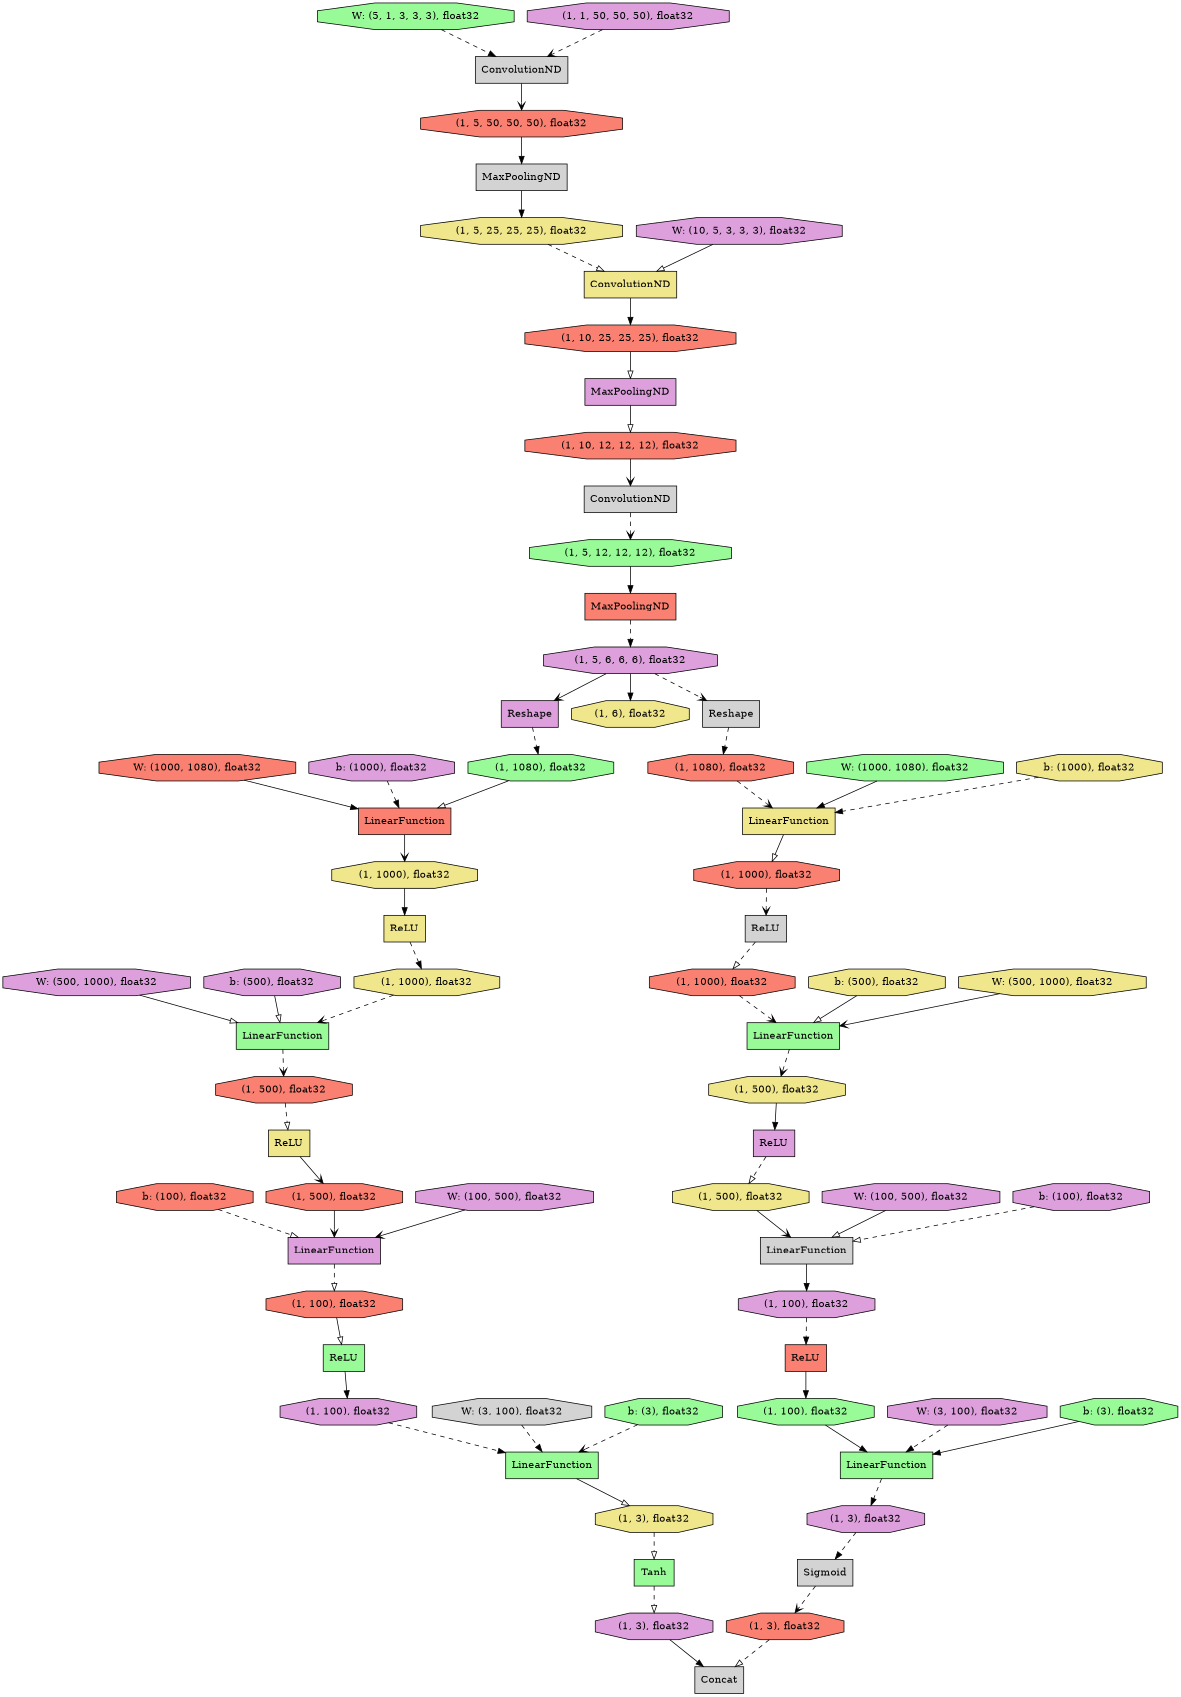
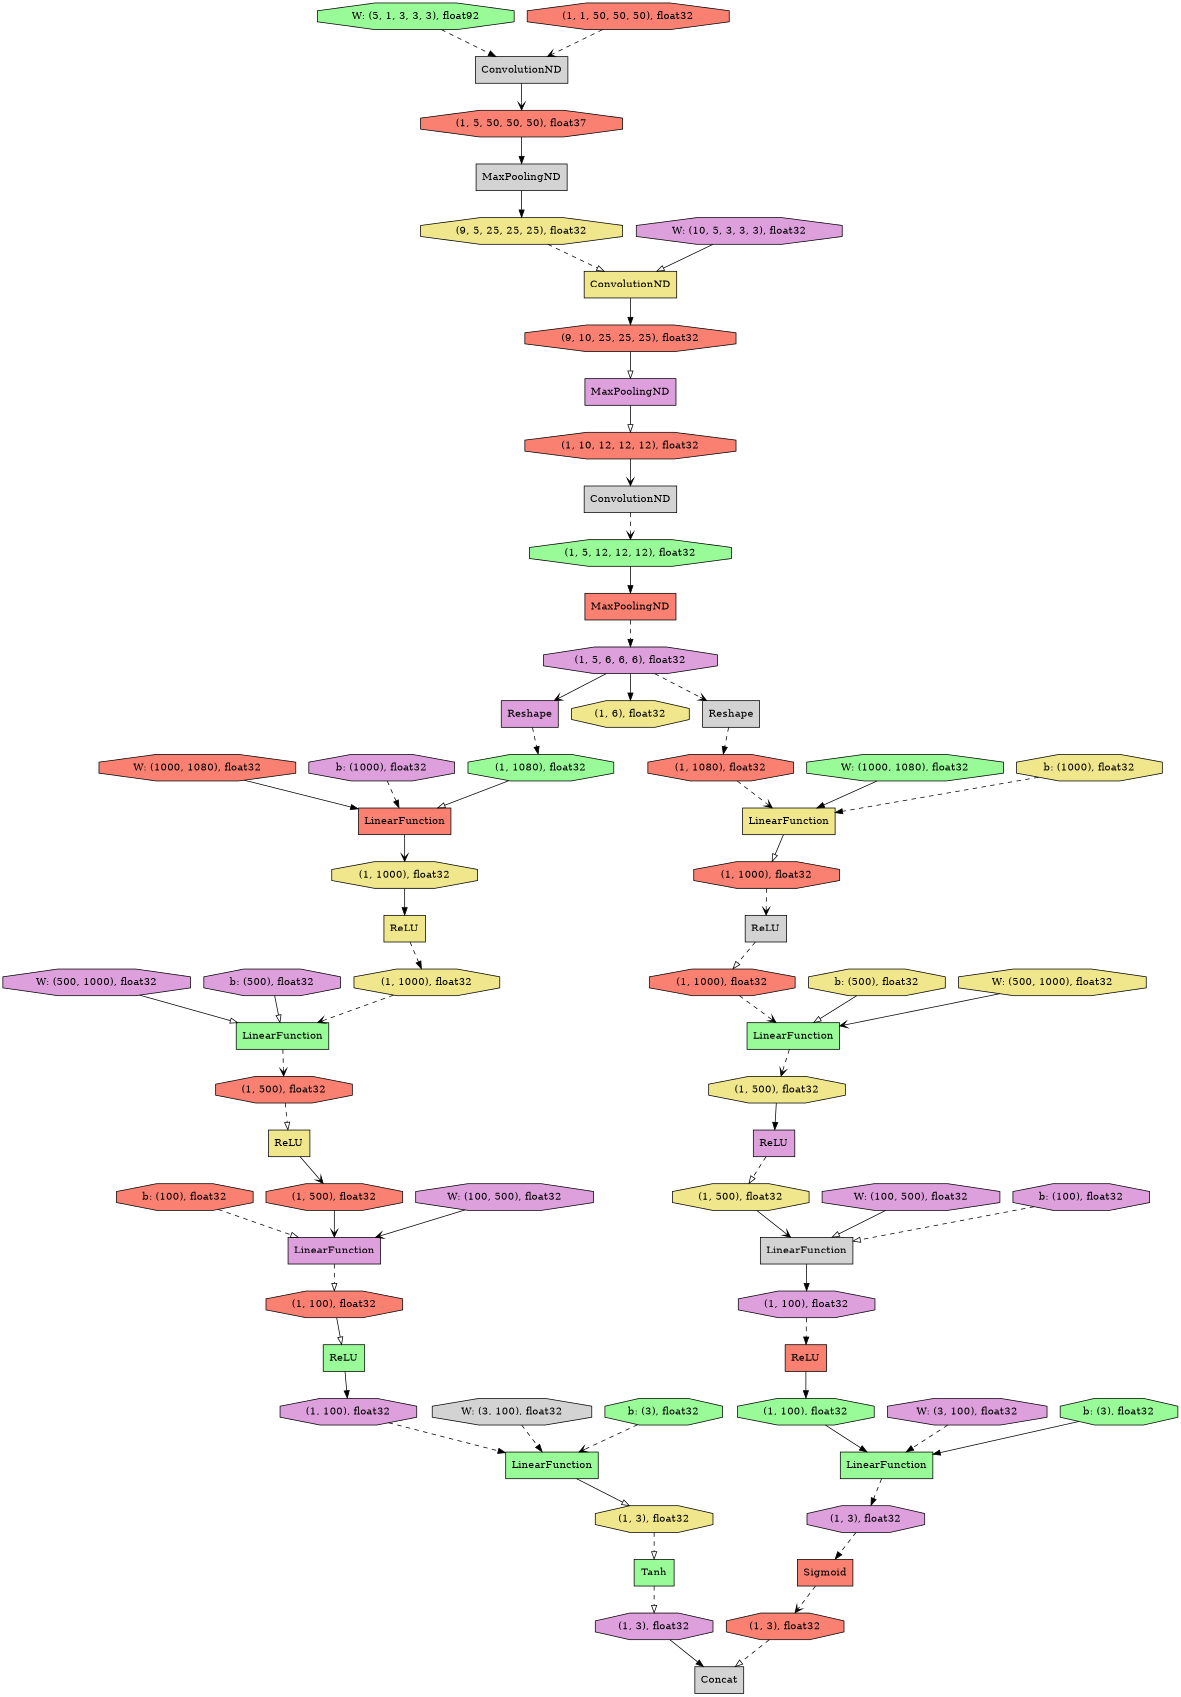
node "W: (5, 1, 3, 3, 3), float32": label "W: (5, 1, 3, 3, 3), float32" -> "W: (5, 1, 3, 3, 3), float92"
node "(1, 1, 50, 50, 50), float32": fillcolor plum -> salmon
node "(1, 5, 50, 50, 50), float32": label "(1, 5, 50, 50, 50), float32" -> "(1, 5, 50, 50, 50), float37"
node "(1, 5, 25, 25, 25), float32": label "(1, 5, 25, 25, 25), float32" -> "(9, 5, 25, 25, 25), float32"
node "(1, 10, 25, 25, 25), float32": label "(1, 10, 25, 25, 25), float32" -> "(9, 10, 25, 25, 25), float32"
node "Sigmoid": fillcolor lightgrey -> salmon
